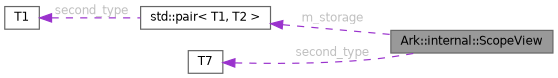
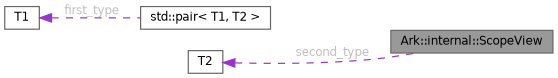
edge "std::pair< T1, T2 >" -> "T1": label " second_type" -> " first_type"
edge "Ark::internal::ScopeView" -> "std::pair< T1, T2 >": removed, label "m_storage"
node "T7": label "T7" -> "T2"
